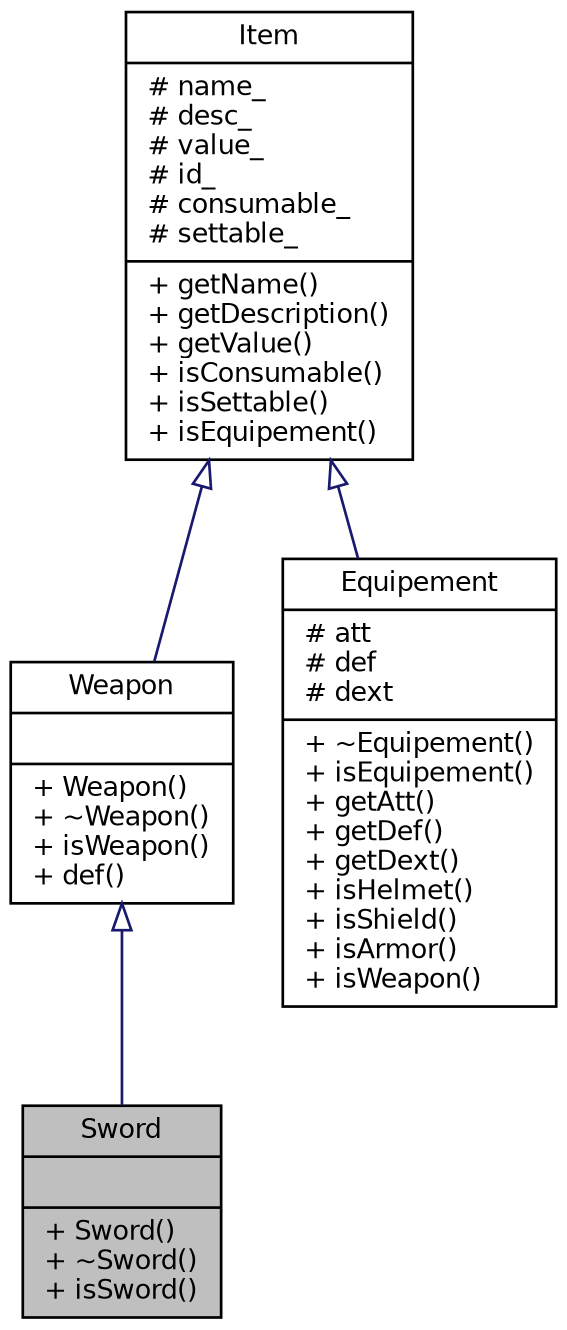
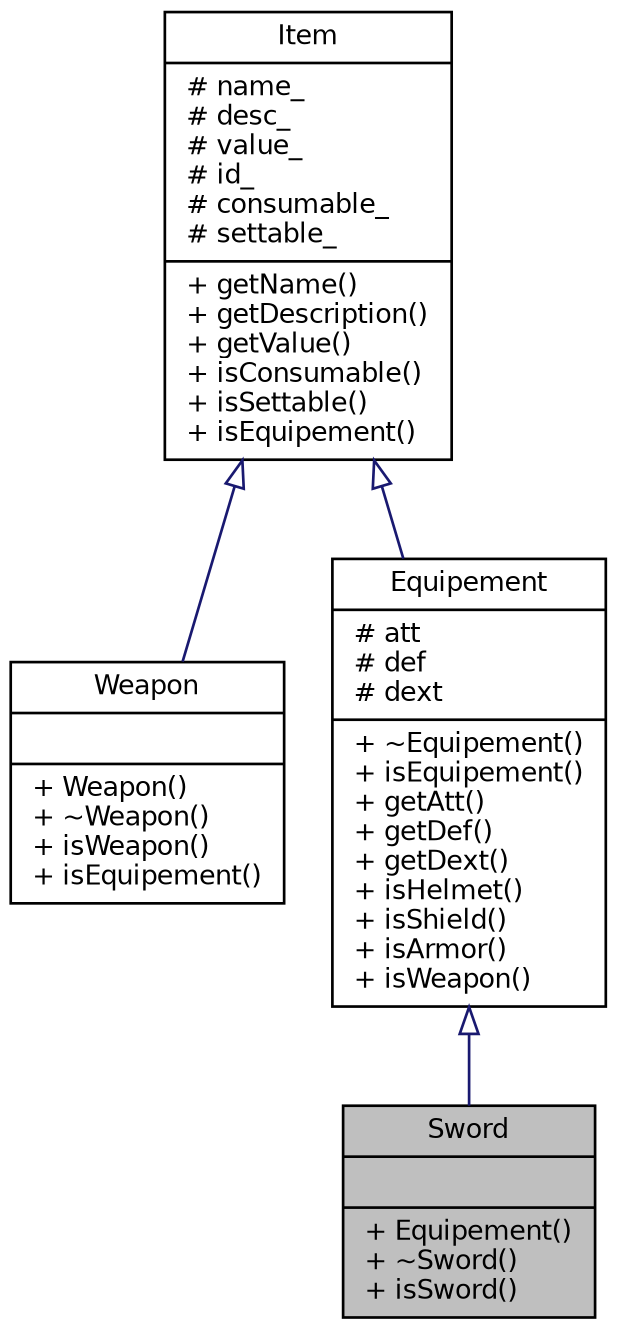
node "Weapon": text "+ def()" -> "+ isEquipement()"
edge "Sword" -> "Weapon": now "Sword" -> "Equipement"
node "Sword": text "+ Sword()" -> "+ Equipement()"
